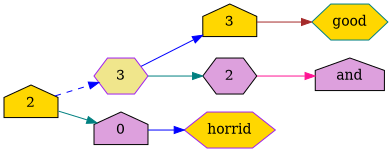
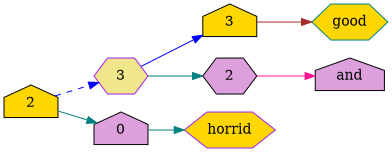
edge "0" -> "horrid": color blue -> teal
